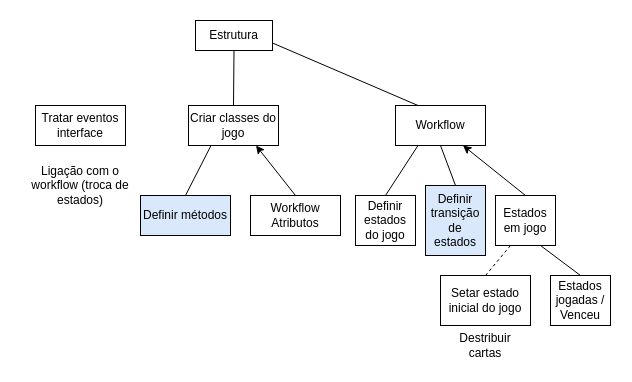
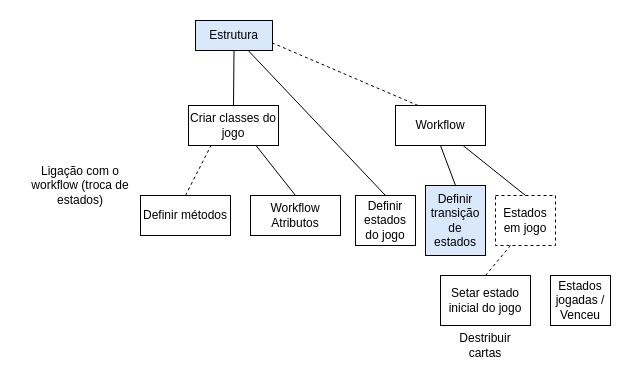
node "Estrutura": fillcolor #ffffff -> #dae8fc
edge "Estrutura" -- "Workflow": style solid -> dashed
node "Tratar eventos interface": removed
edge "Estados em jogo" -> "Workflow": arrowhead classic -> none
edge "Workflow Atributos" -> "Criar classes do jogo": arrowhead classic -> none
edge "Criar classes do jogo" -- "Definir métodos": style solid -> dashed
edge "Workflow" -- "Definir estados do jogo": now "Estrutura" -- "Definir estados do jogo"
node "Definir métodos": fillcolor #dae8fc -> #ffffff
node "Estados em jogo": style solid -> dashed
edge "Estados em jogo" -- "Estados jogadas / Venceu": removed
